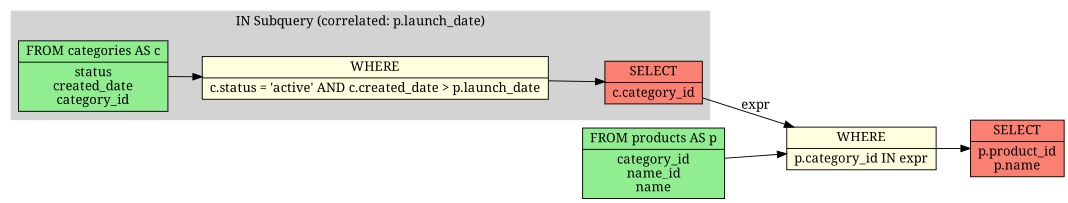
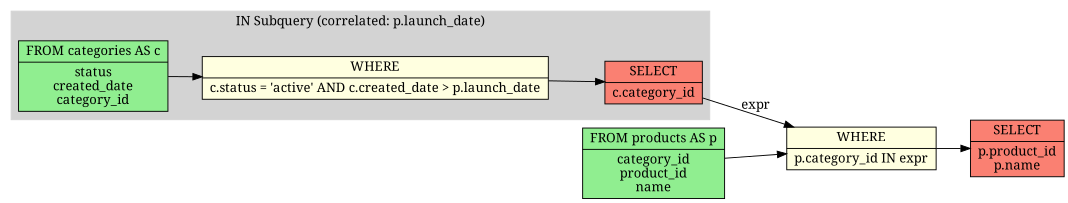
node "FROM products AS p": text "name_id" -> "product_id"
